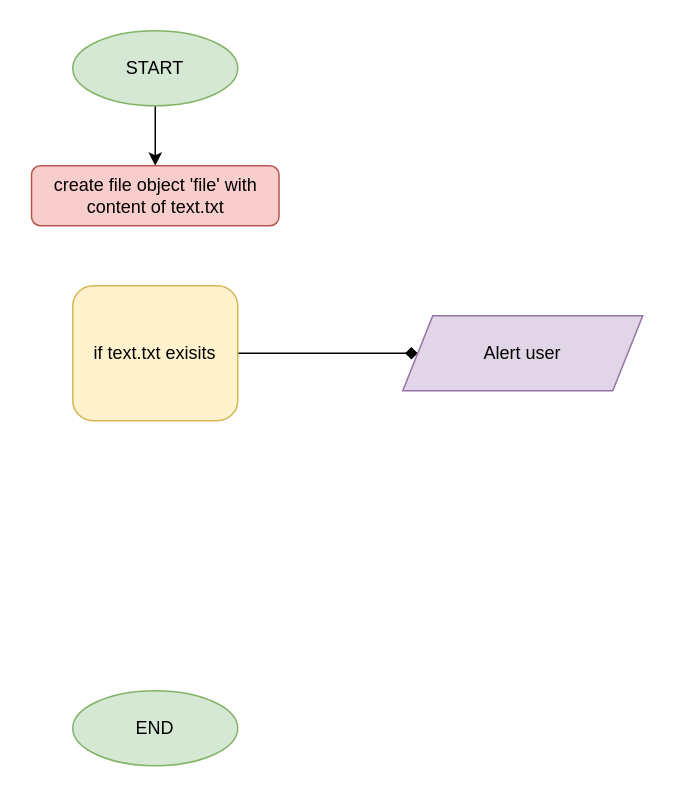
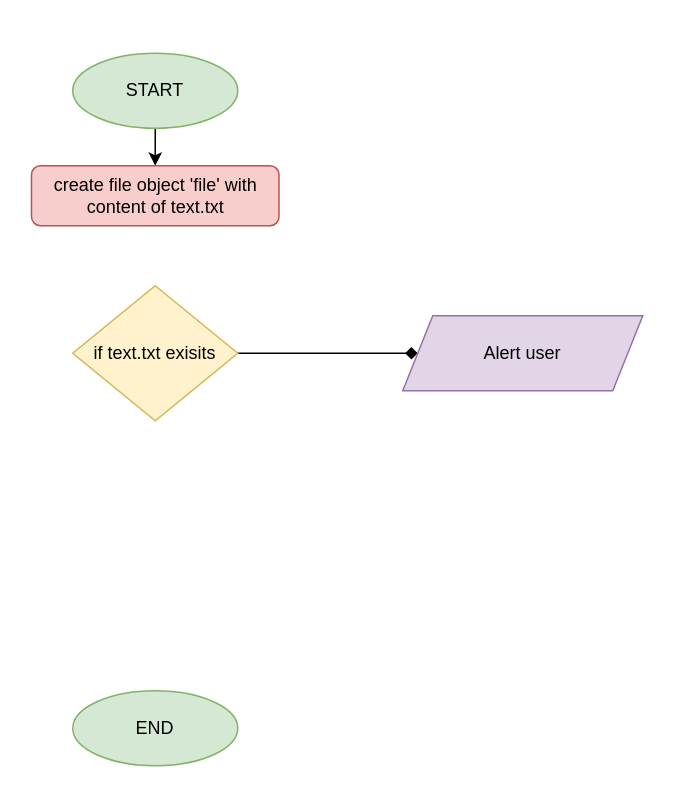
node "START": moved (155, 68) -> (155, 91)
node "if text.txt exisits": shape rounded rectangle -> diamond
